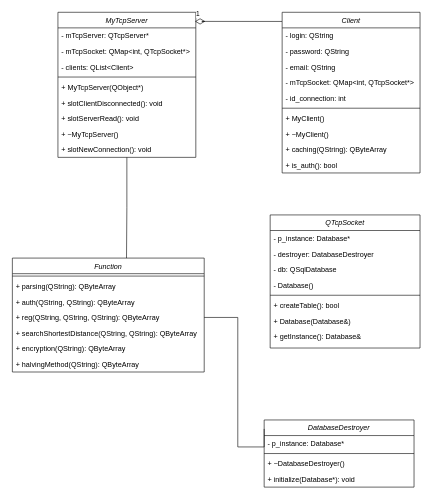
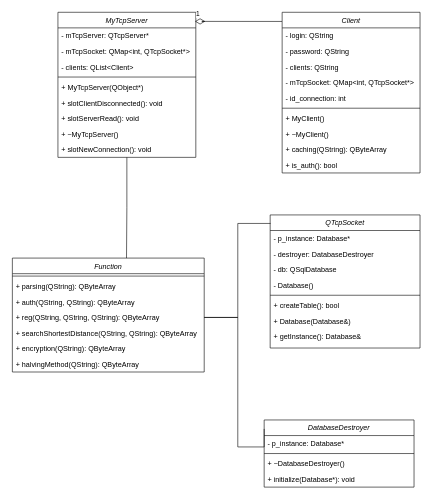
node "- email: QString": label "- email: QString" -> "- clients: QString"
edge "QTcpSocket" -- "+ reg(QString, QString, QString): QByteArray": added
